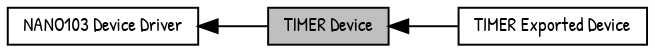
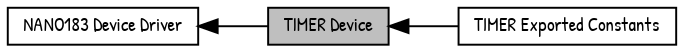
node "NANO103 Device Driver": label "NANO103 Device Driver" -> "NANO183 Device Driver"
node "TIMER Exported Device": label "TIMER Exported Device" -> "TIMER Exported Constants"
